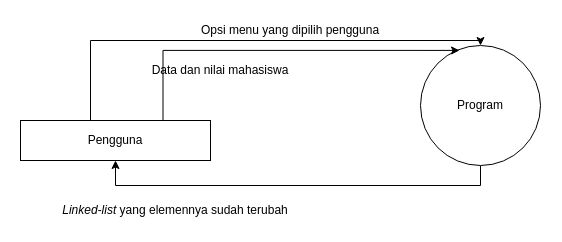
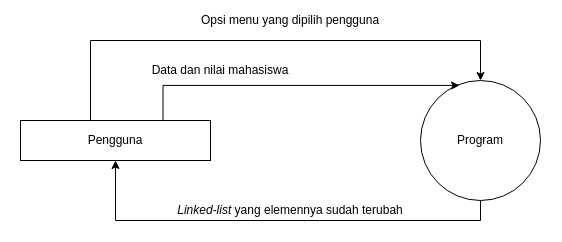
node "Opsi menu yang dipilih pengguna": moved (291, 31) -> (291, 21)
node "Program": moved (481, 106) -> (481, 141)
node "Linked-list yang elemennya sudah terubah": moved (176, 211) -> (291, 211)
